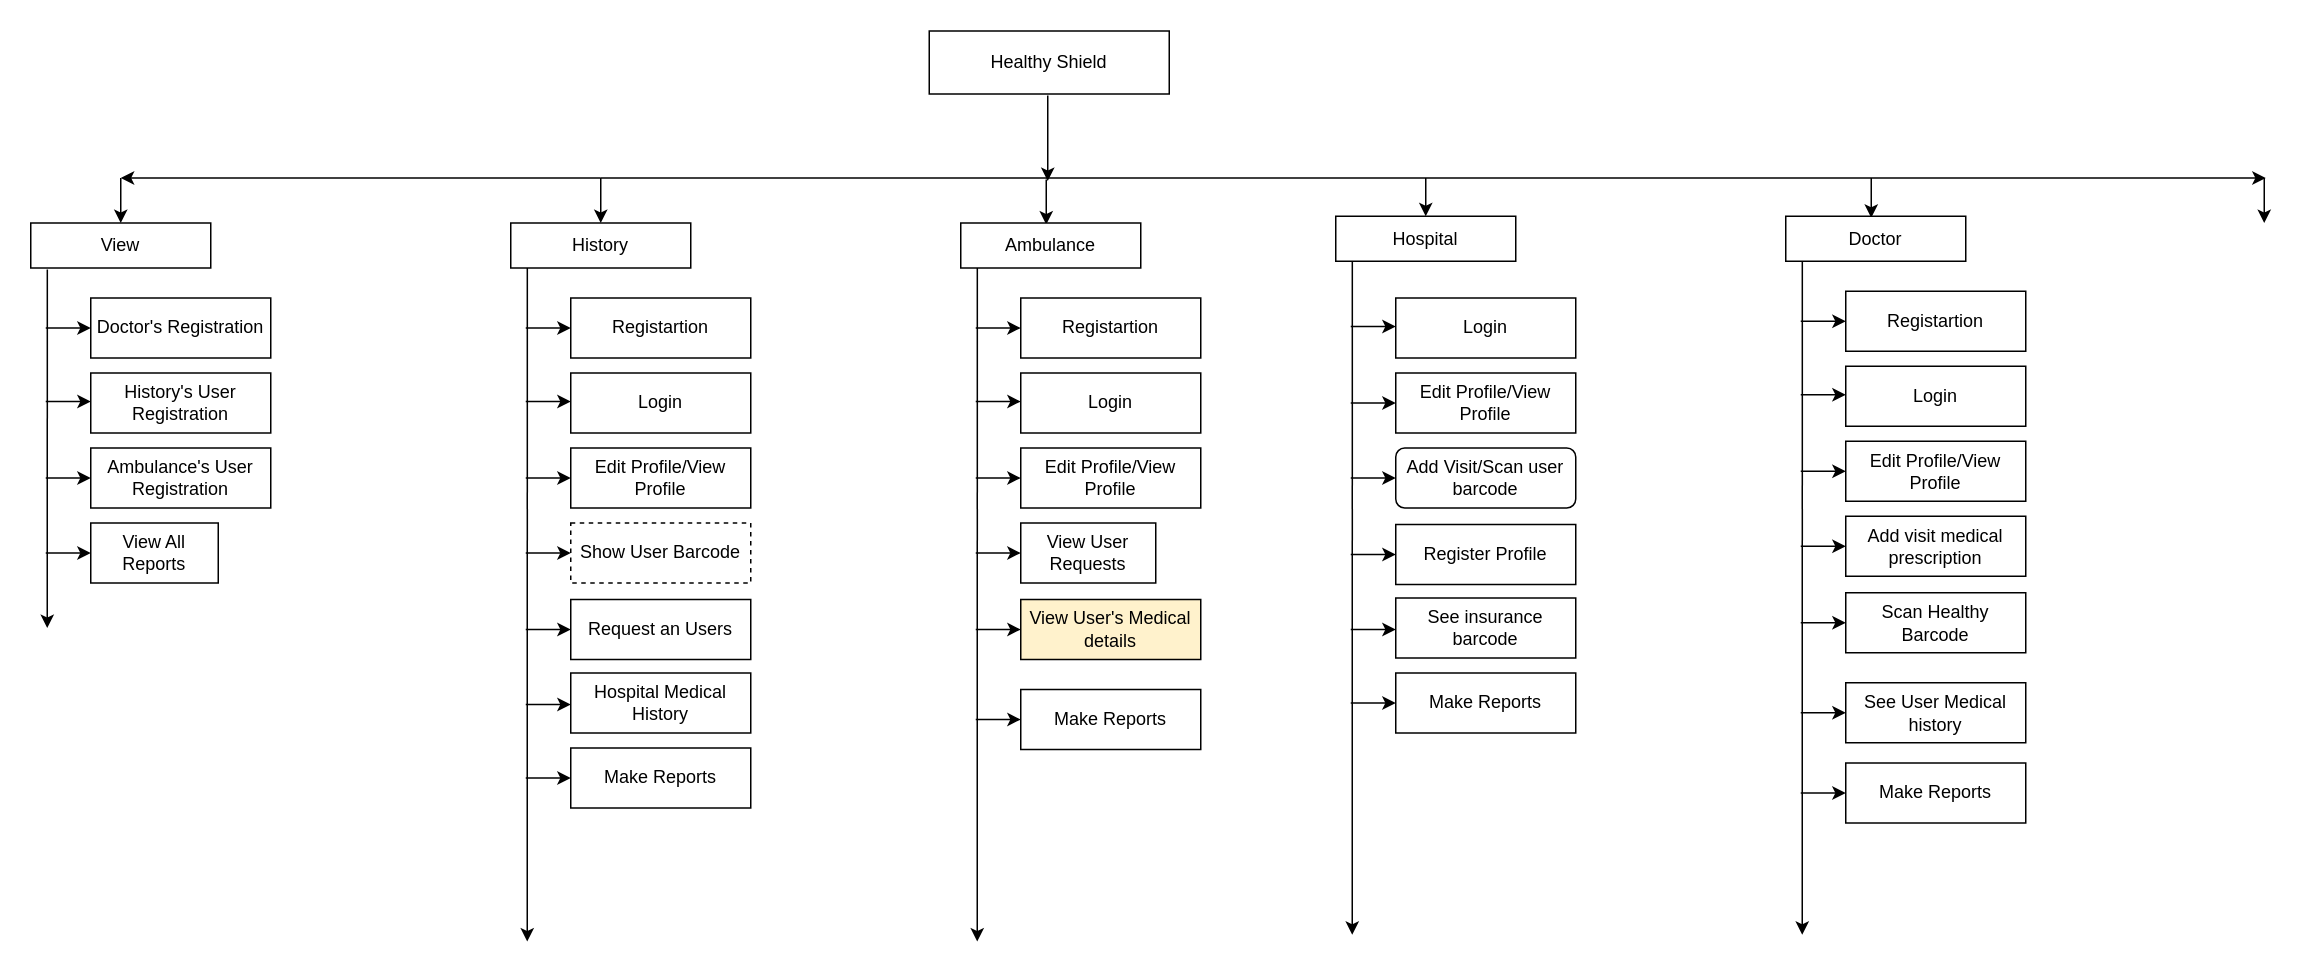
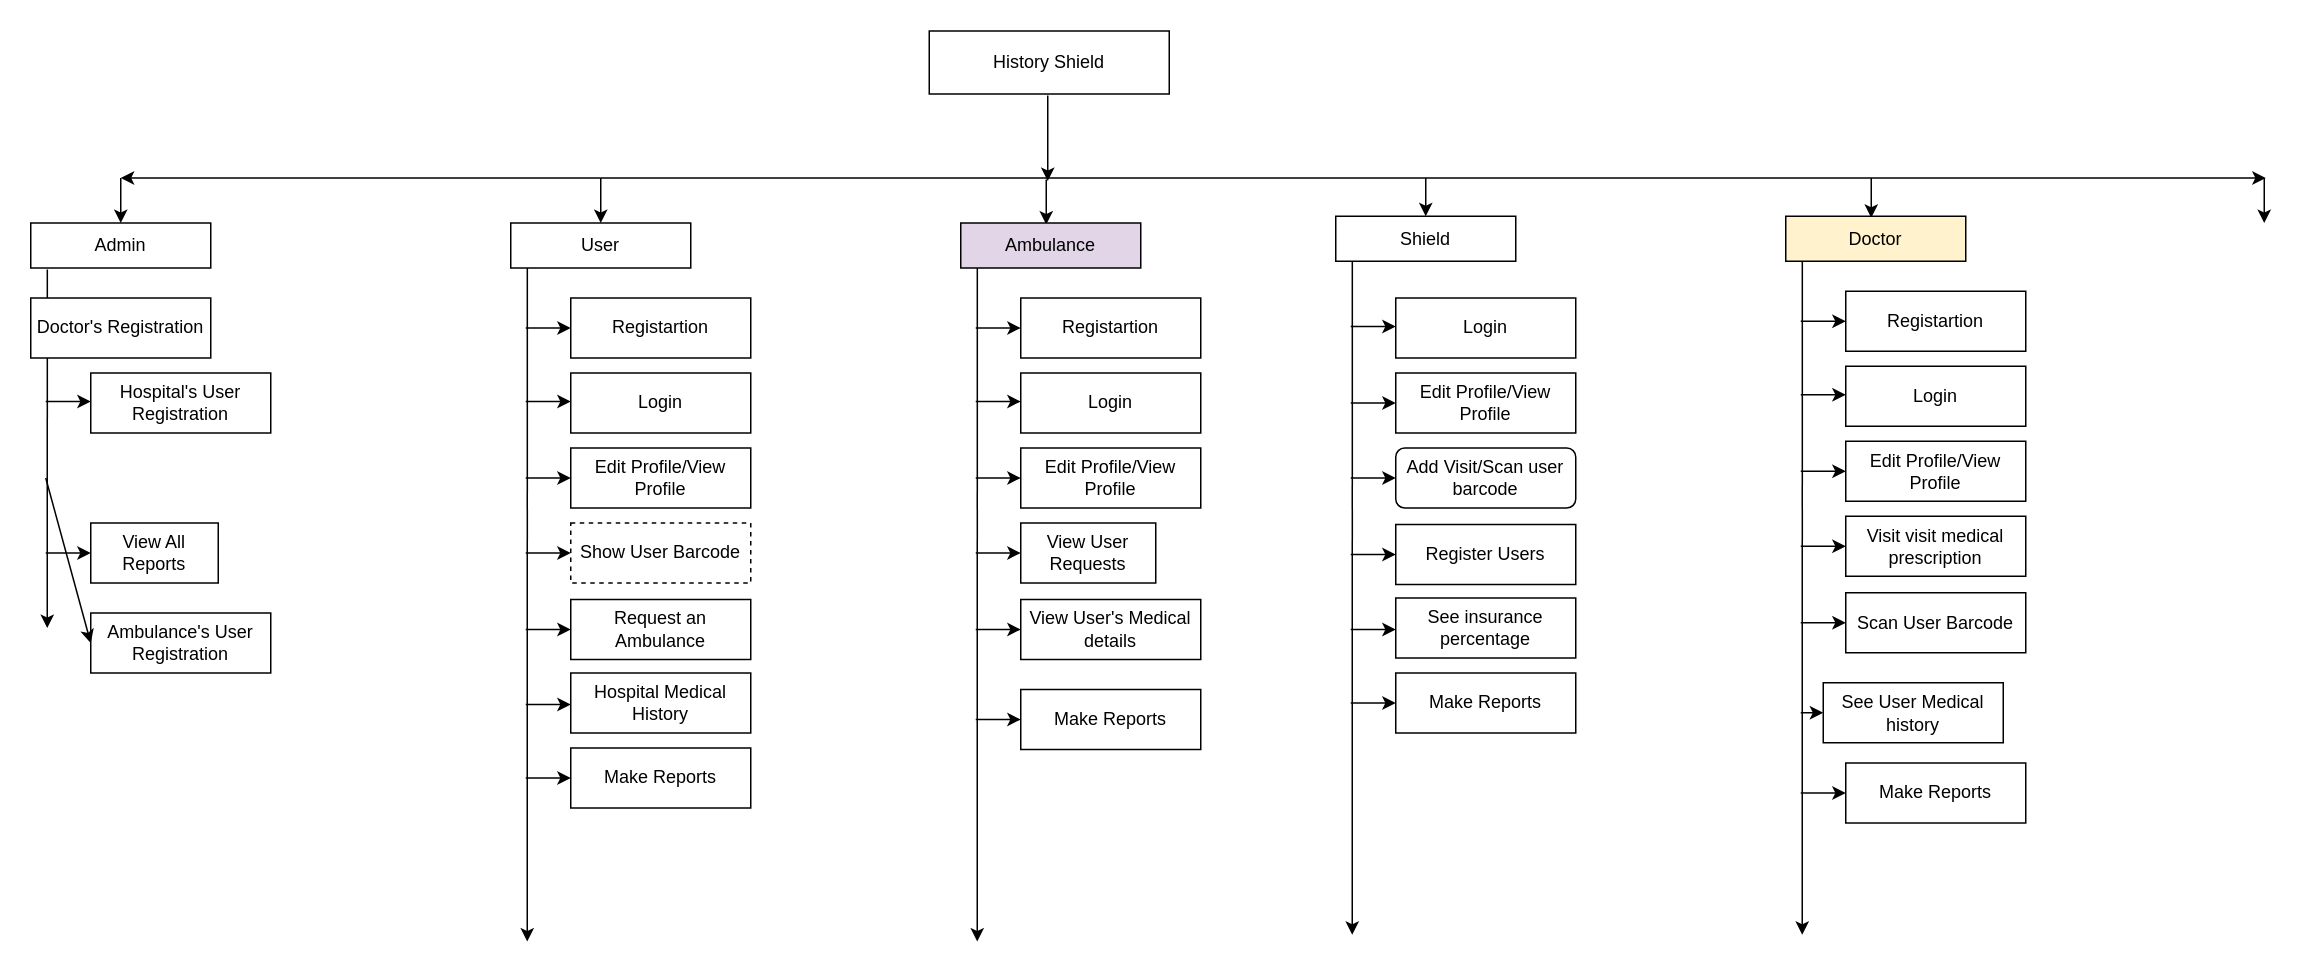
node "Healthy Shield": label "Healthy Shield" -> "History Shield"
node "Hospital": label "Hospital" -> "Shield"
node "Doctor": fillcolor #ffffff -> #fff2cc
node "View": label "View" -> "Admin"
node "History": label "History" -> "User"
node "Ambulance": fillcolor #ffffff -> #e1d5e7
node "Doctor's Registration": moved (181, 328) -> (121, 328)
node "History's User Registration": label "History's User Registration" -> "Hospital's User Registration"
node "Ambulance's User Registration": moved (181, 478) -> (181, 643)
node "Add visit medical prescription": label "Add visit medical prescription" -> "Visit visit medical prescription"
node "Register Profile": label "Register Profile" -> "Register Users"
node "Scan Healthy Barcode": label "Scan Healthy Barcode" -> "Scan User Barcode"
node "See insurance barcode": label "See insurance barcode" -> "See insurance percentage"
node "Request an Users": label "Request an Users" -> "Request an Ambulance"
node "View User's Medical details": fillcolor #fff2cc -> #ffffff
node "See User Medical history": moved (1936, 713) -> (1913, 713)
